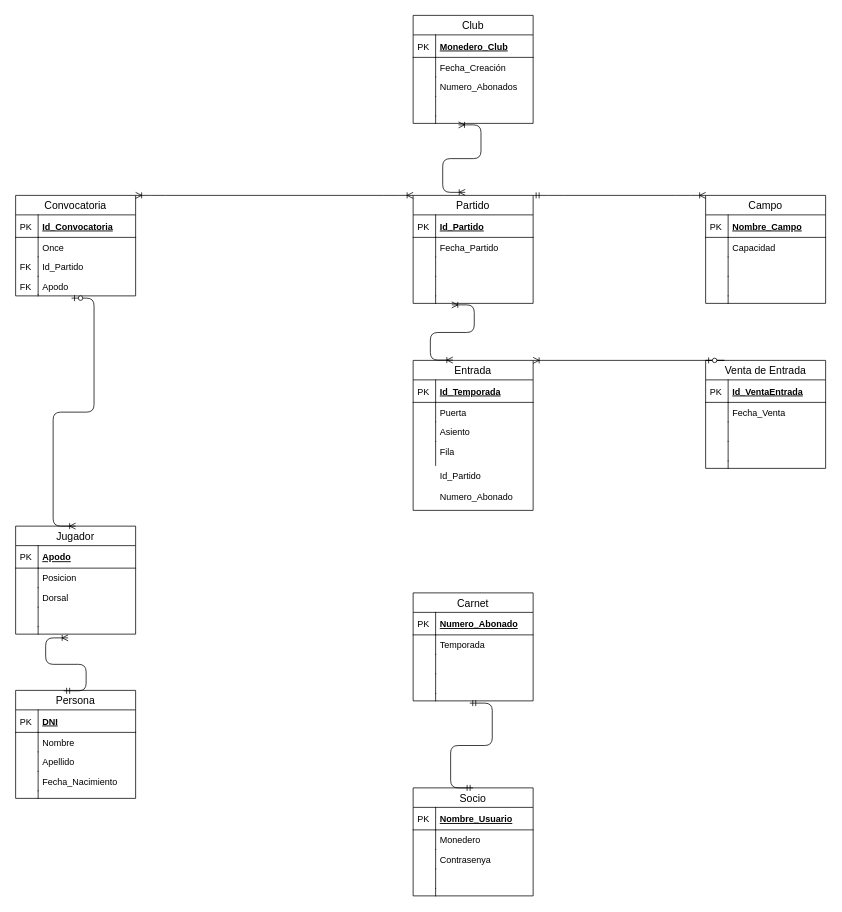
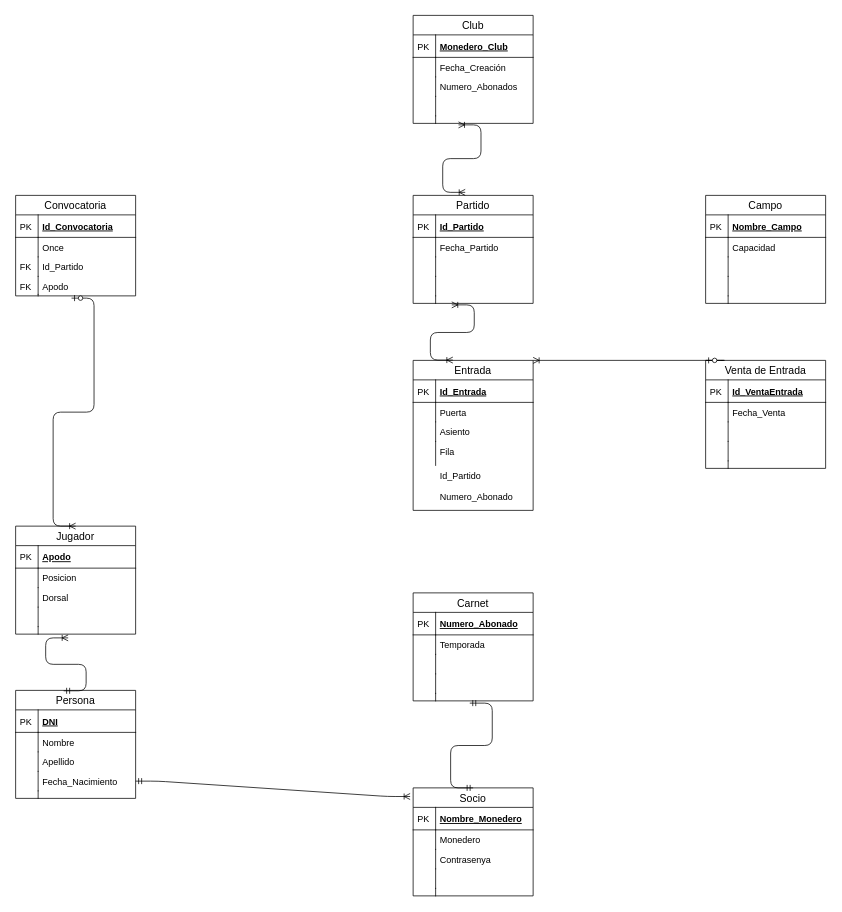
edge "Convocatoria" -- "Partido": removed
edge "Partido" -- "Campo": removed
node "Id_Temporada": label "Id_Temporada" -> "Id_Entrada"
edge "Fecha_Nacimiento" -- "Socio": added
node "Nombre_Usuario": label "Nombre_Usuario" -> "Nombre_Monedero"
